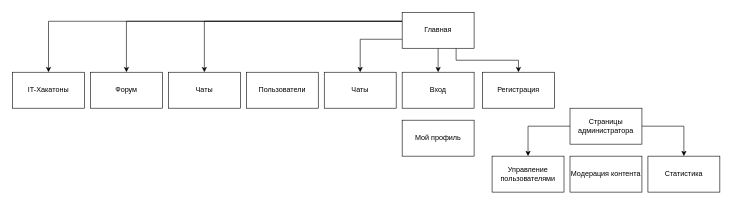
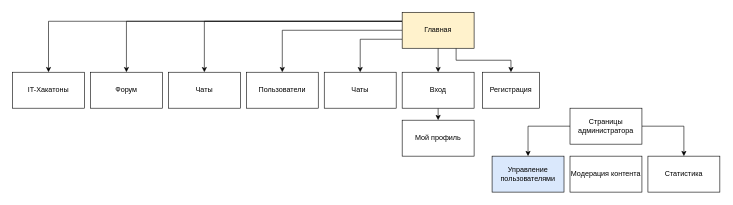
edge "Главная" -> "Пользователи": added
node "Главная": fillcolor #ffffff -> #fff2cc
node "Регистрация": size 72x36 -> 57x36
edge "Вход" -> "Мой профиль": added
node "Управление пользователями": fillcolor #ffffff -> #dae8fc
